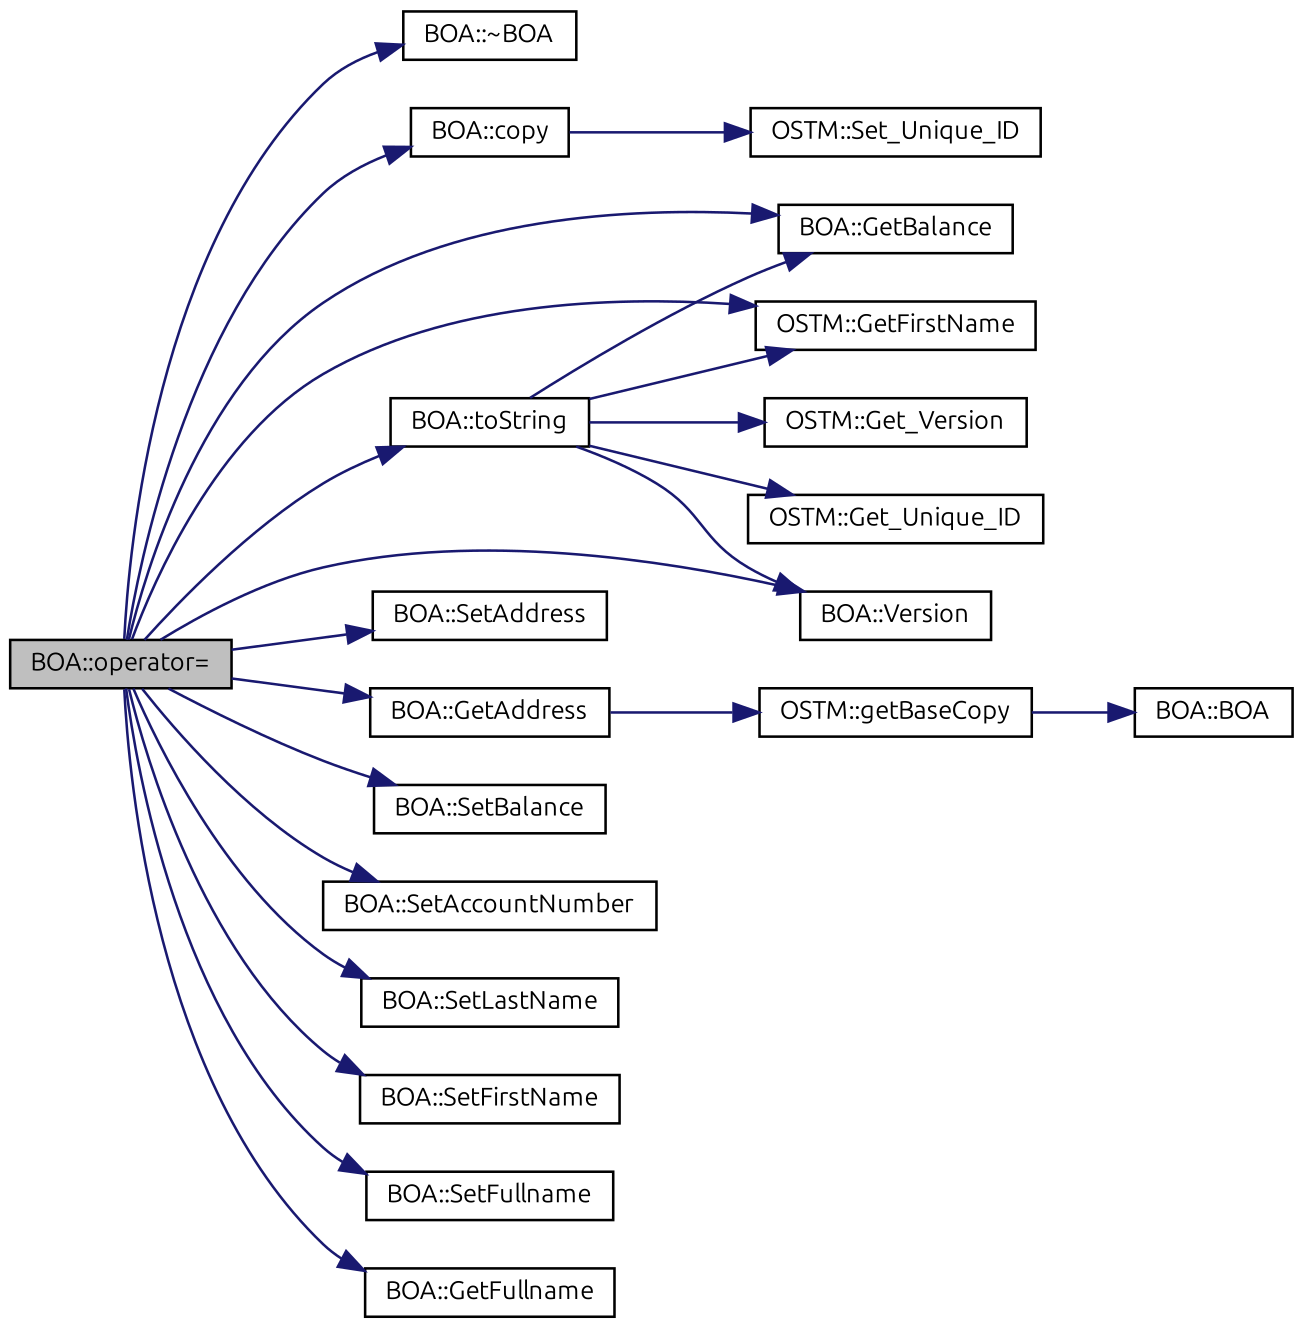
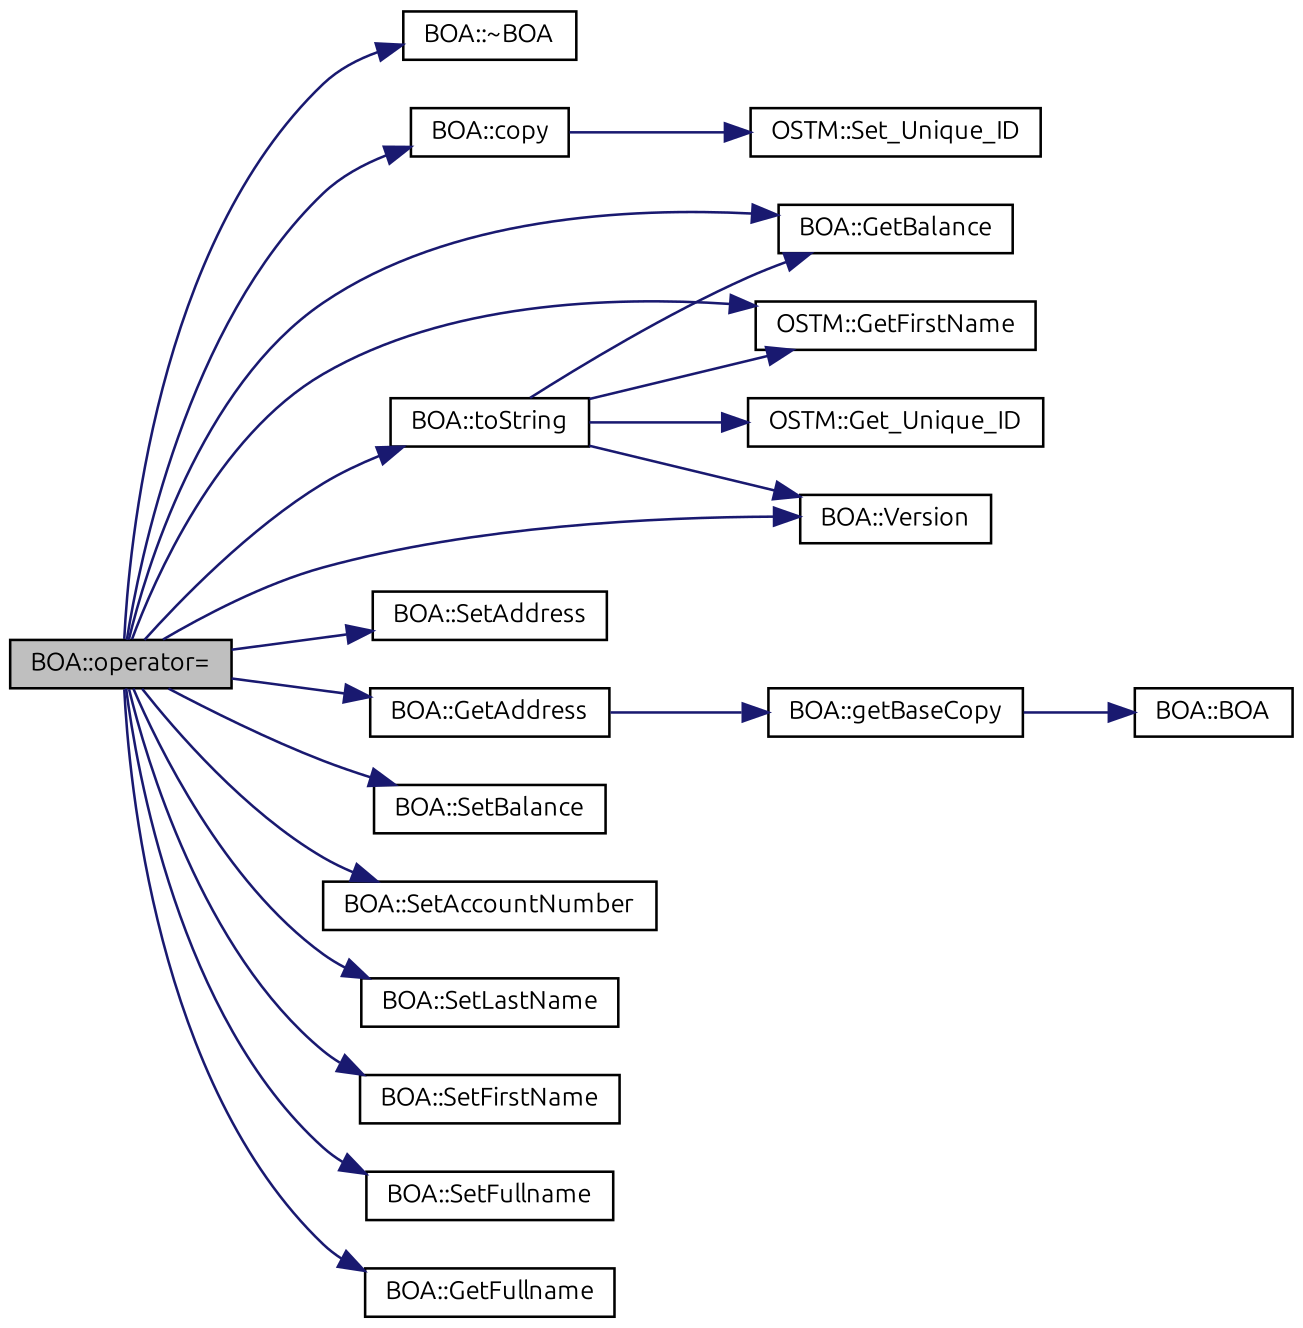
node "OSTM::Get_Version": removed
node "OSTM::getBaseCopy": label "OSTM::getBaseCopy" -> "BOA::getBaseCopy"
